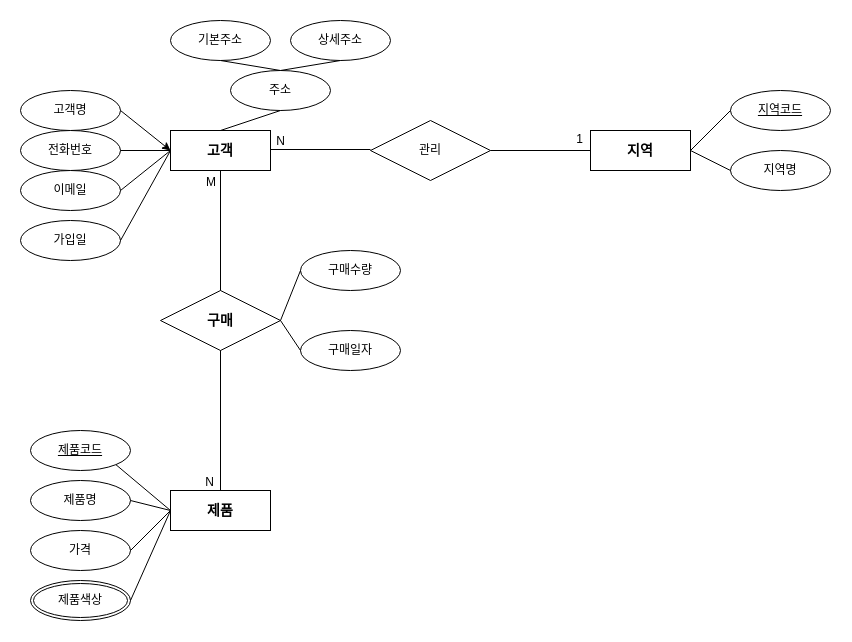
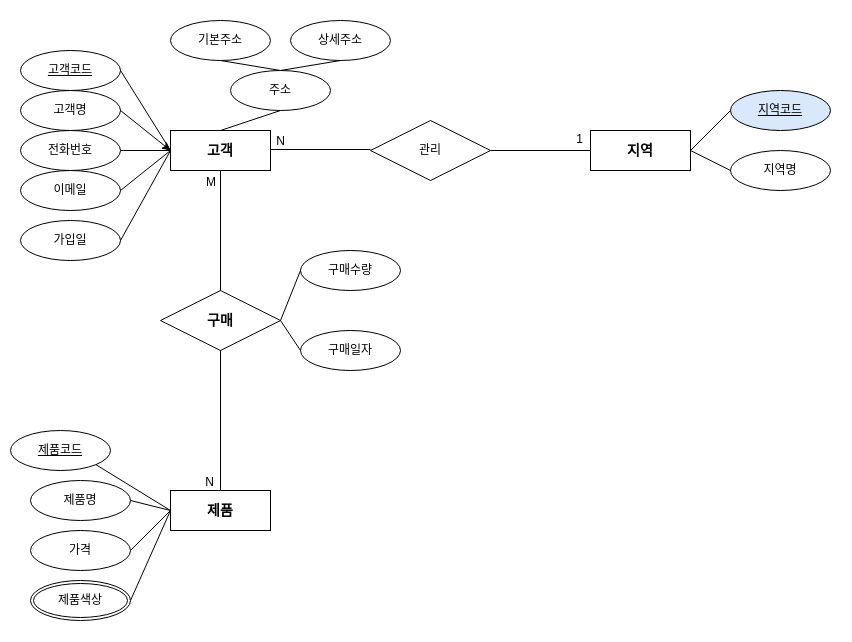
node "고객코드": added
edge "고객코드" -- "고객": added
node "지역코드": fillcolor #ffffff -> #dae8fc
node "제품코드": moved (81, 451) -> (61, 451)
